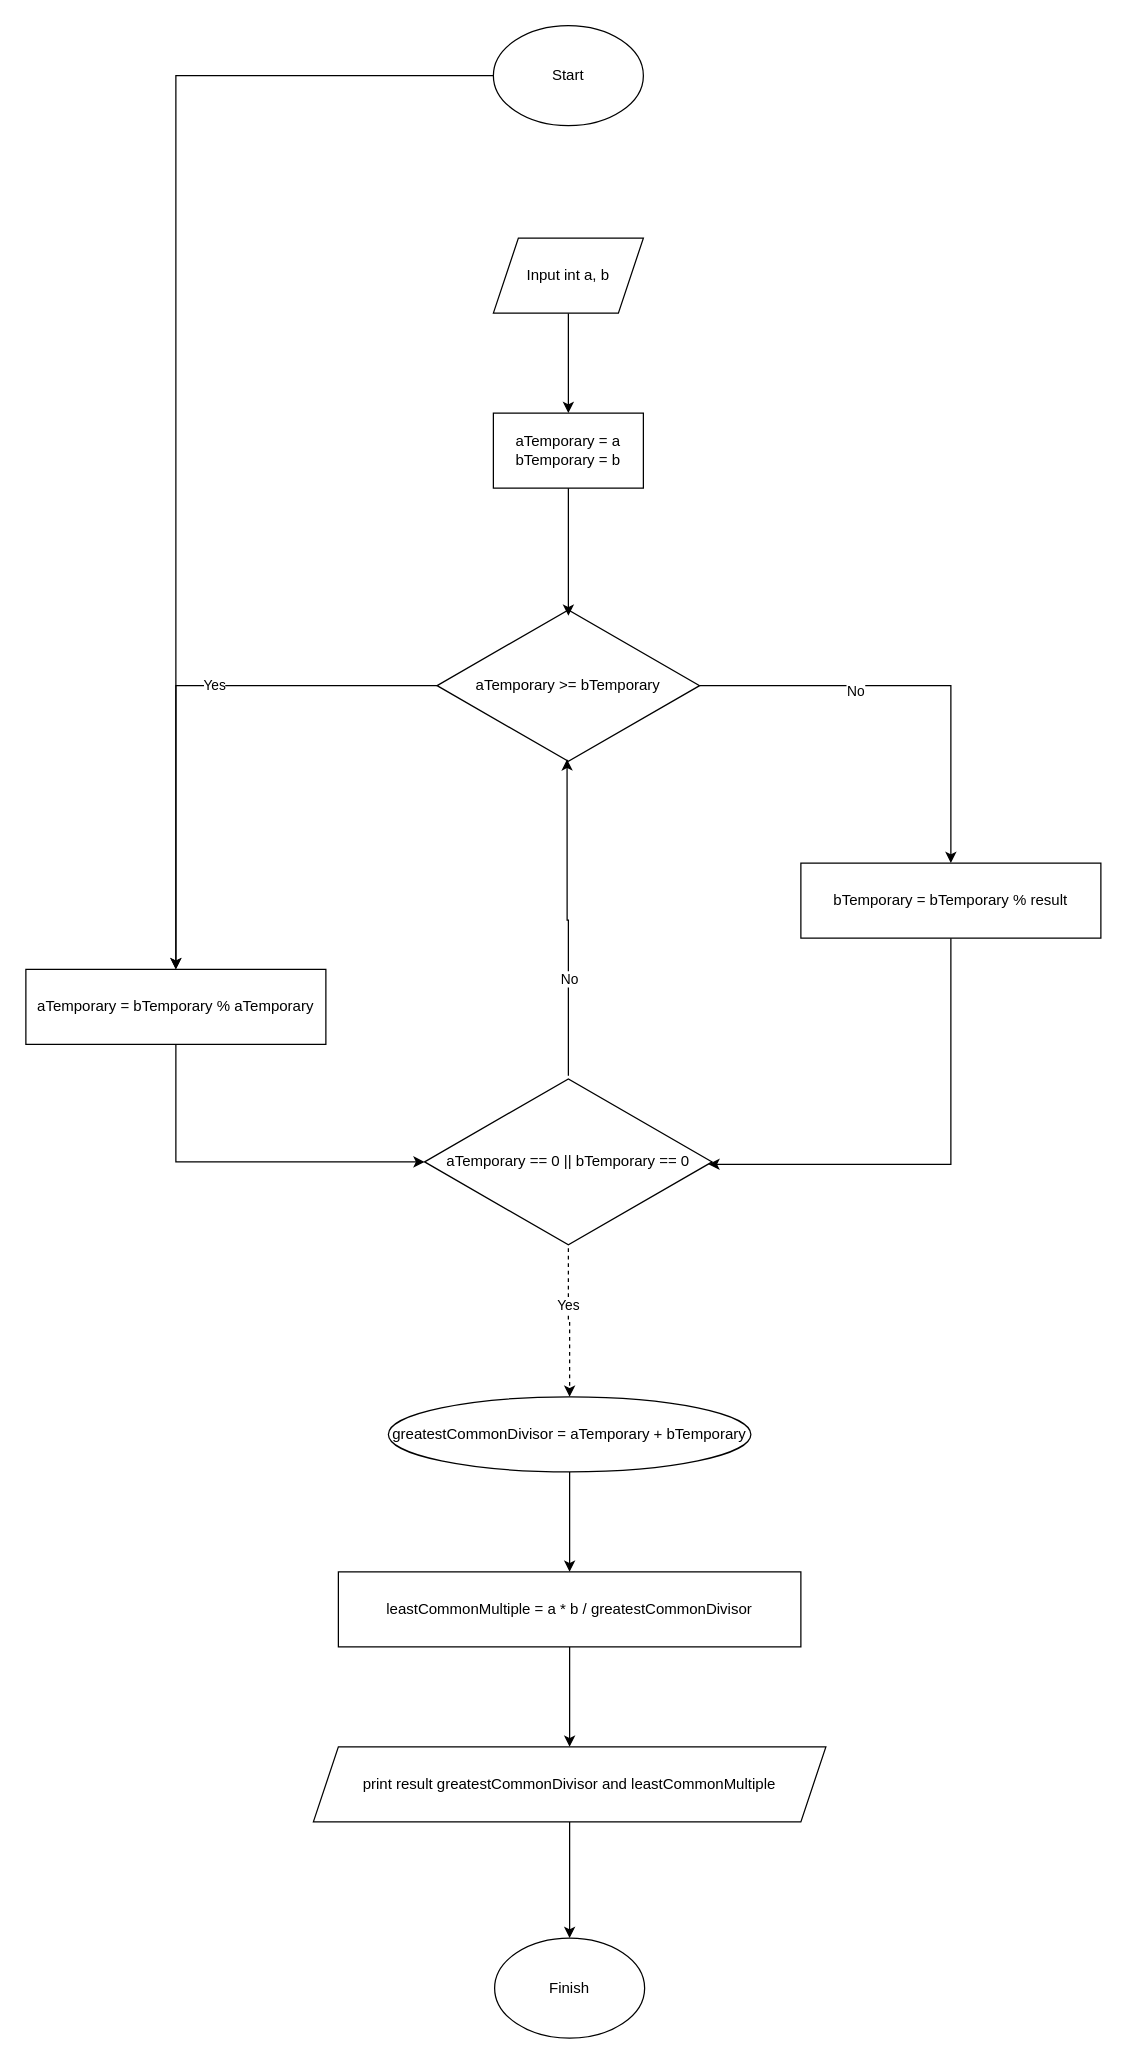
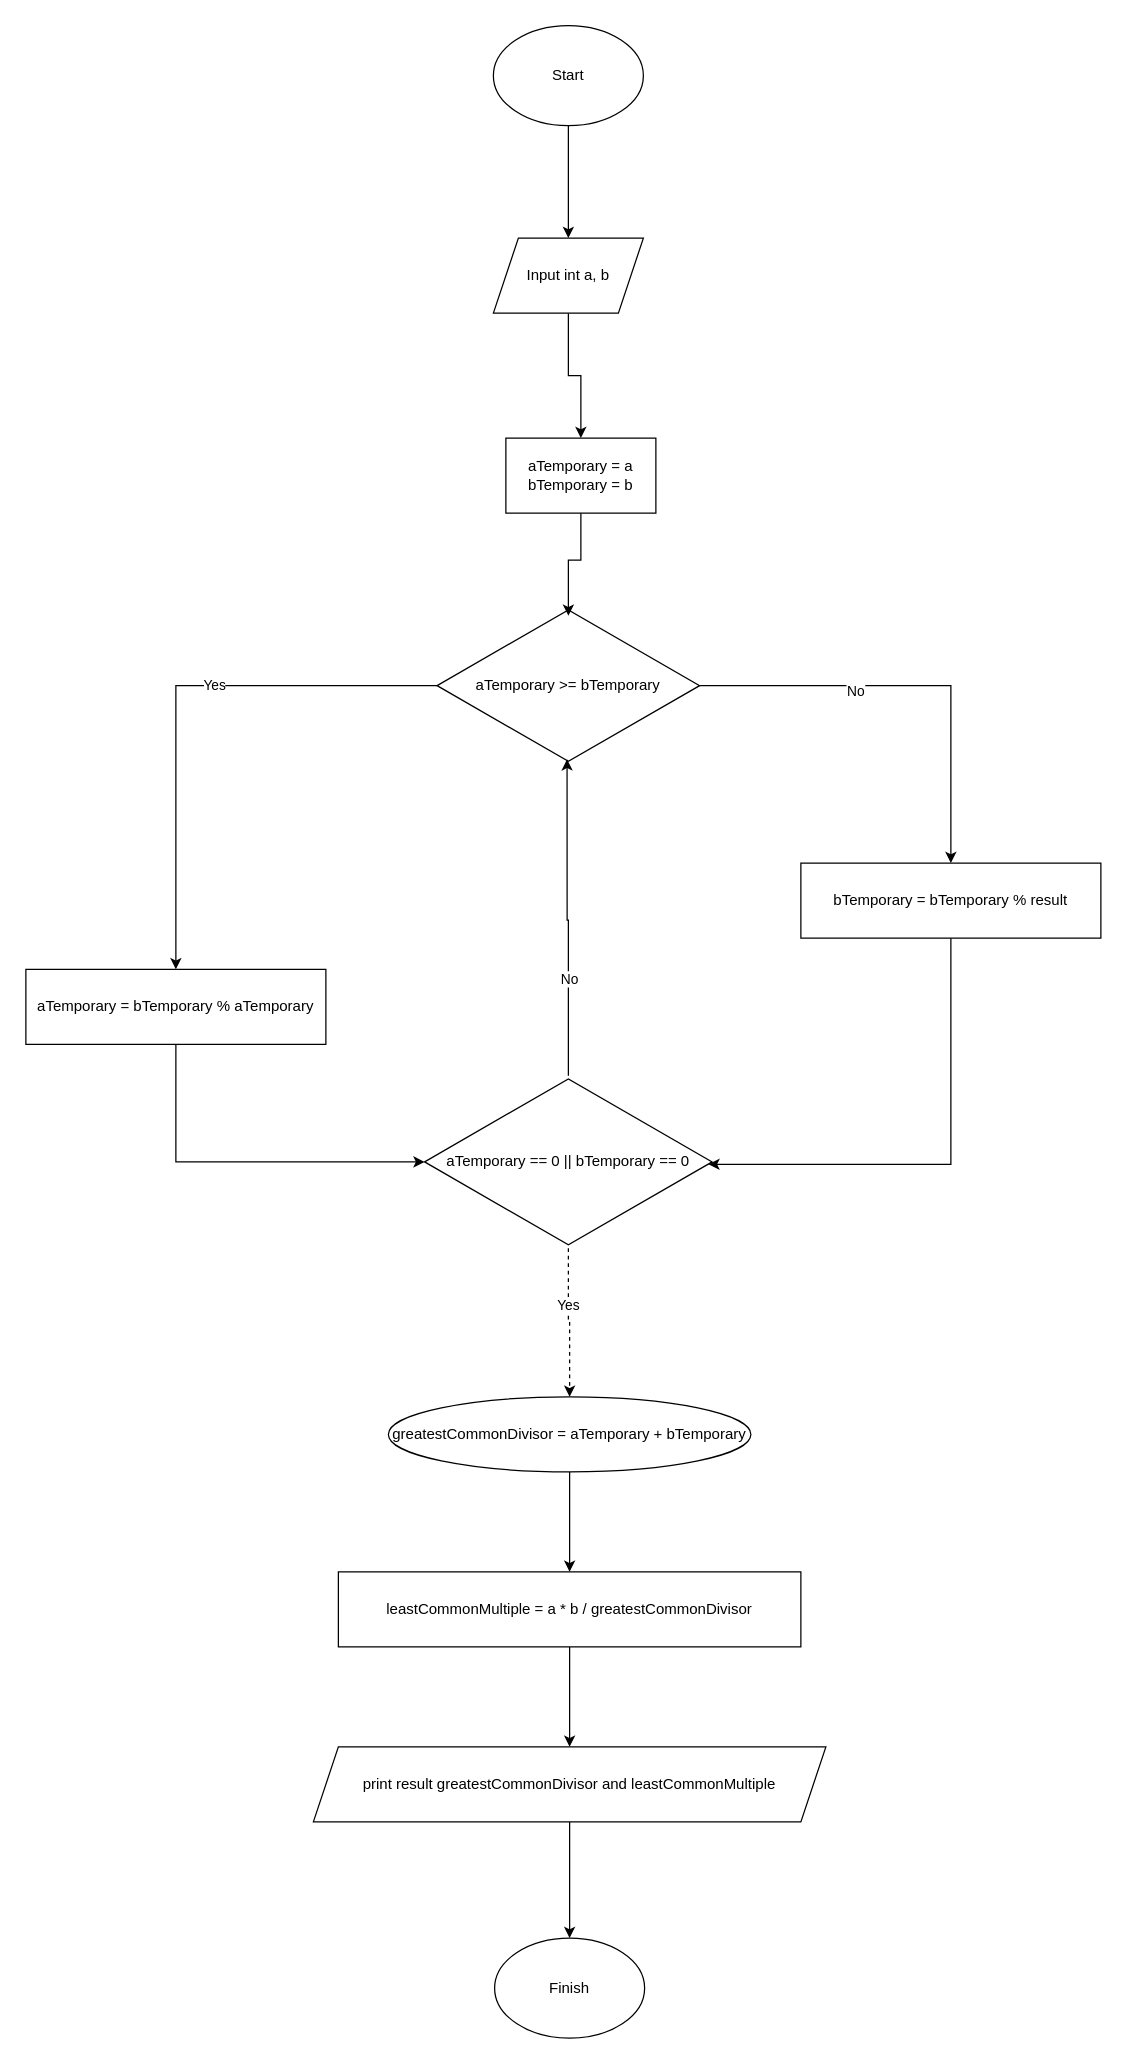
edge "Start" -> "aTemporary = bTemporary % aTemporary": now "Start" -> "Input int a, b"
node "aTemporary = a bTemporary = b": moved (568, 451) -> (581, 476)
